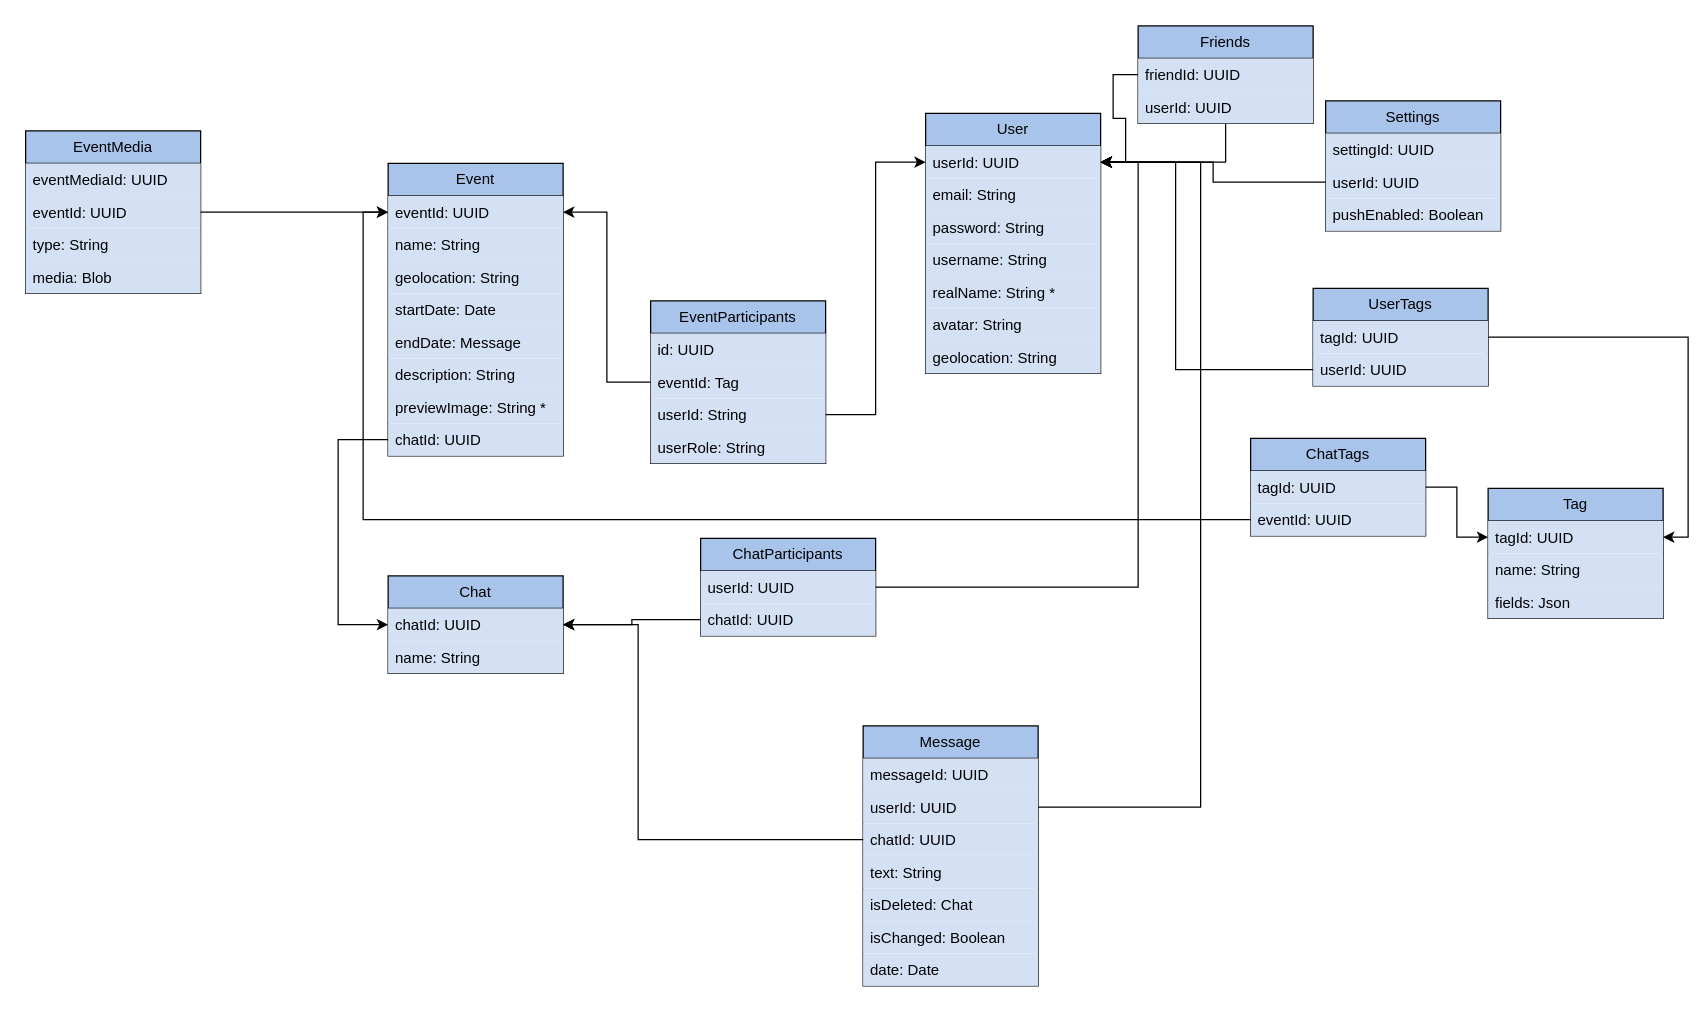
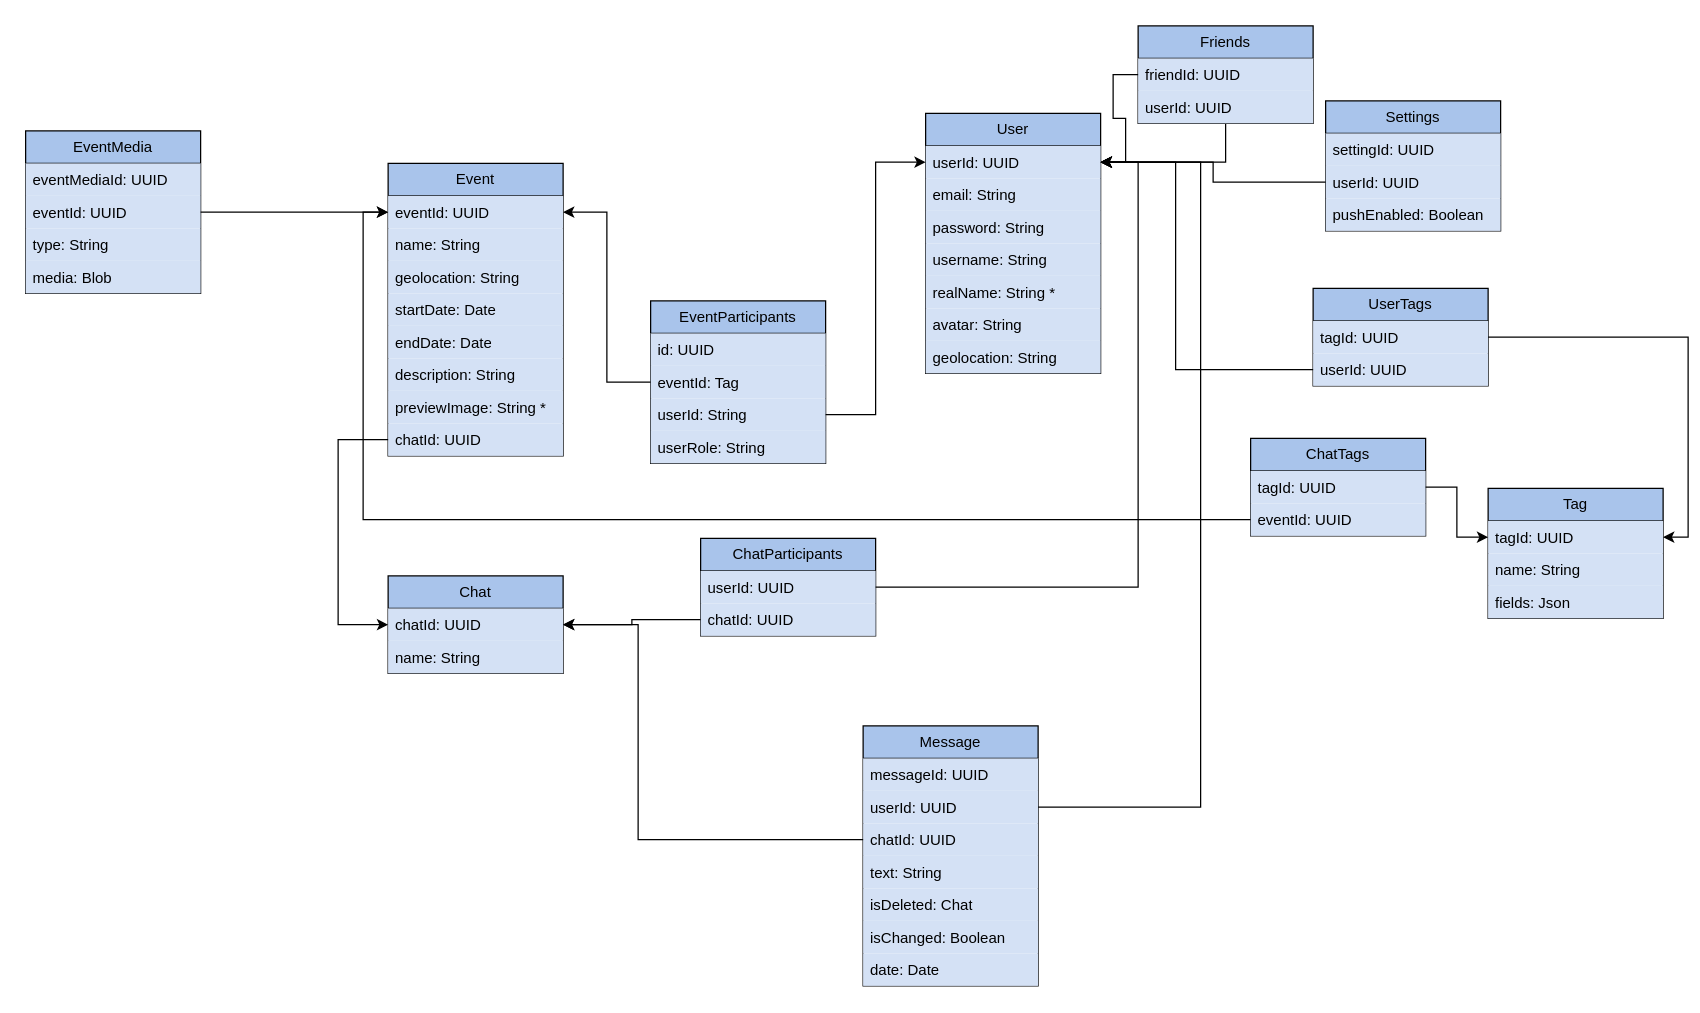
node "endDate: Message": label "endDate: Message" -> "endDate: Date"
